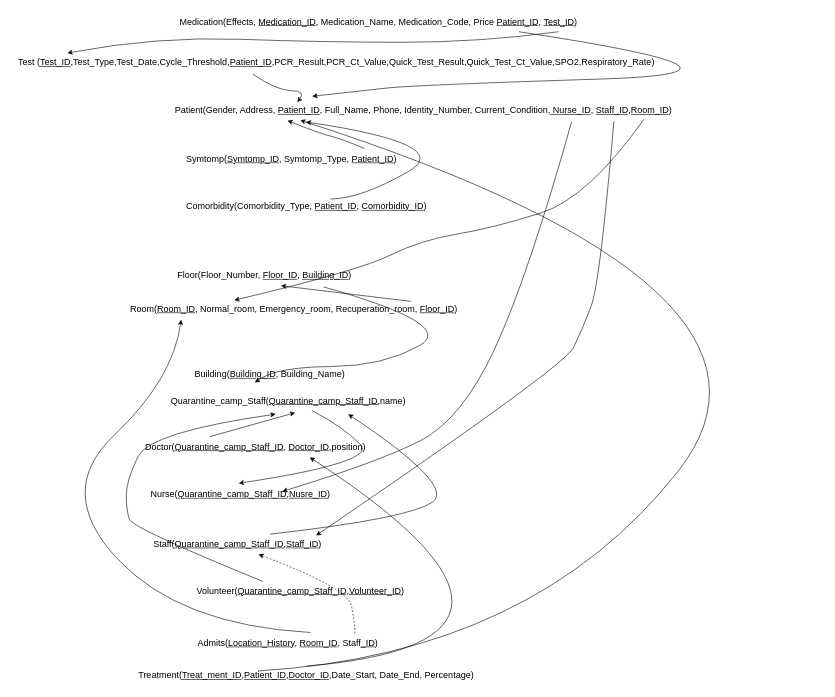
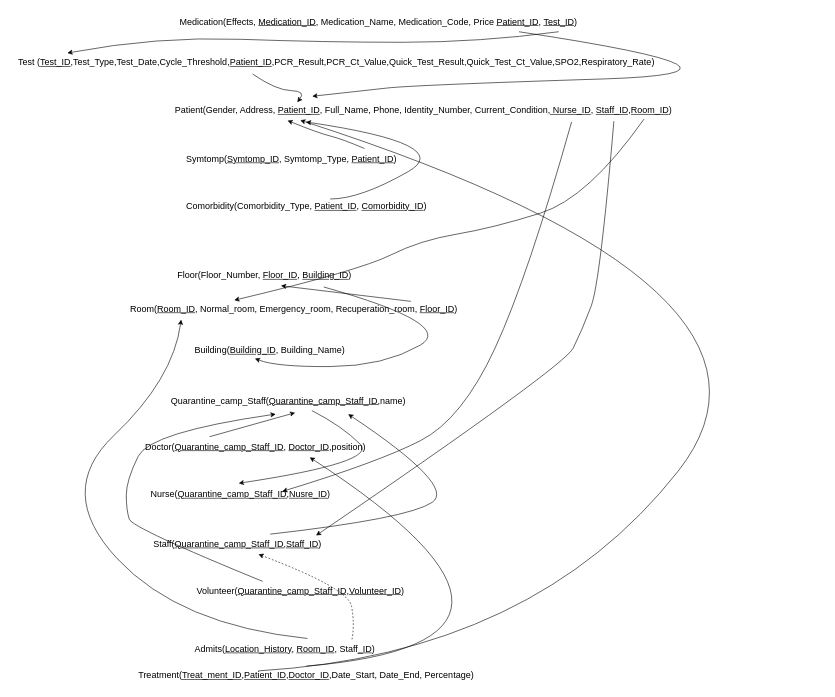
node "Building(Building_ID, Building_Name)": moved (270, 374) -> (270, 350)
node "Admits(Location_History, Room_ID, Staff_ID)": moved (288, 643) -> (285, 649)
